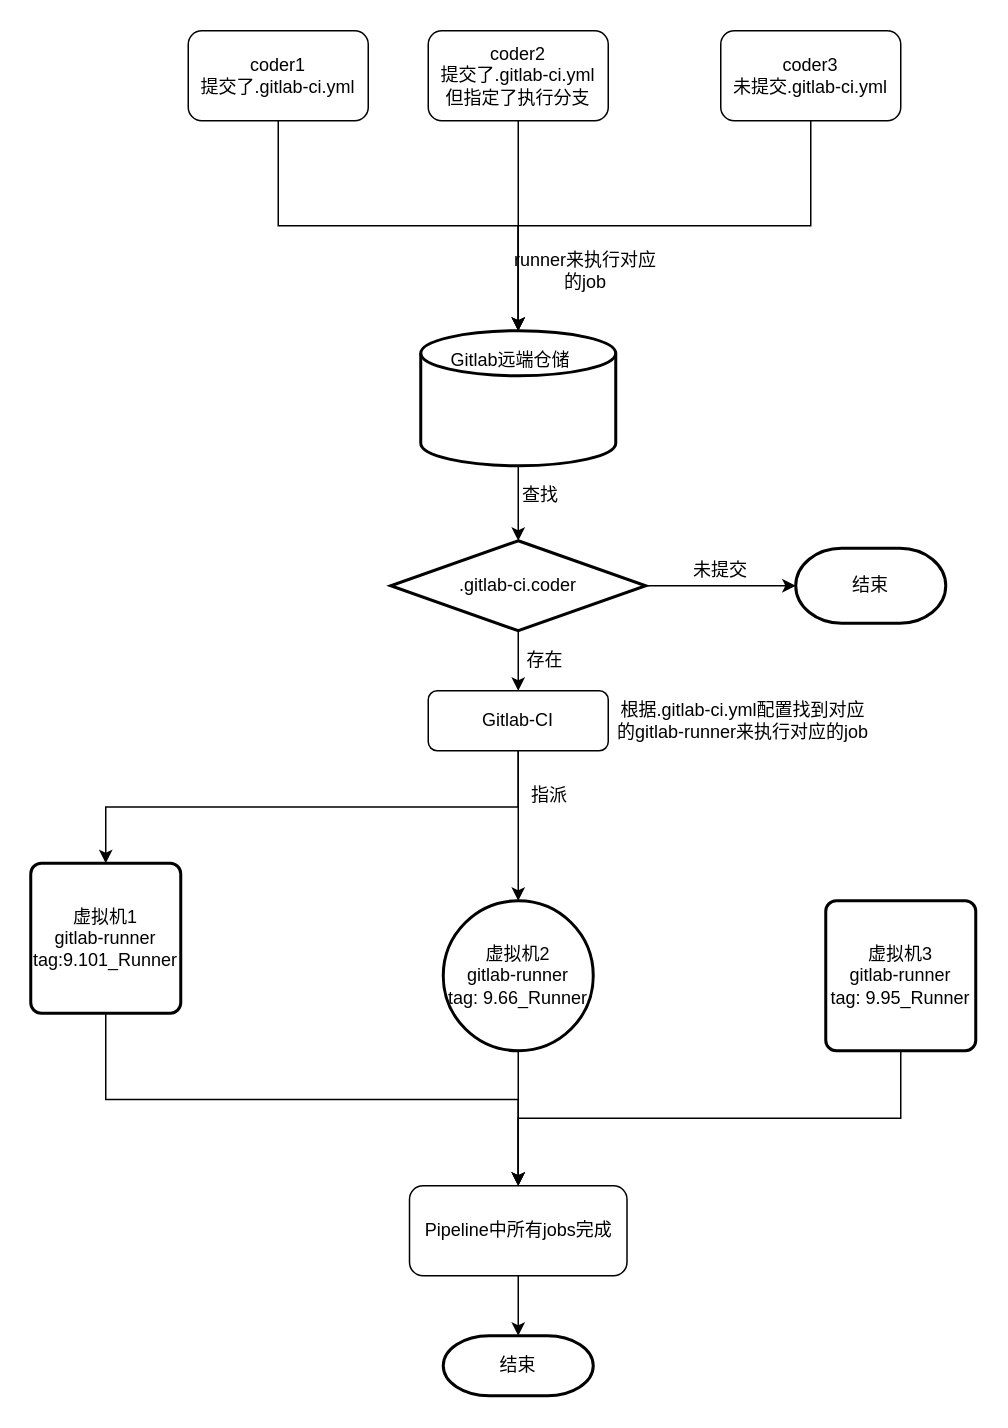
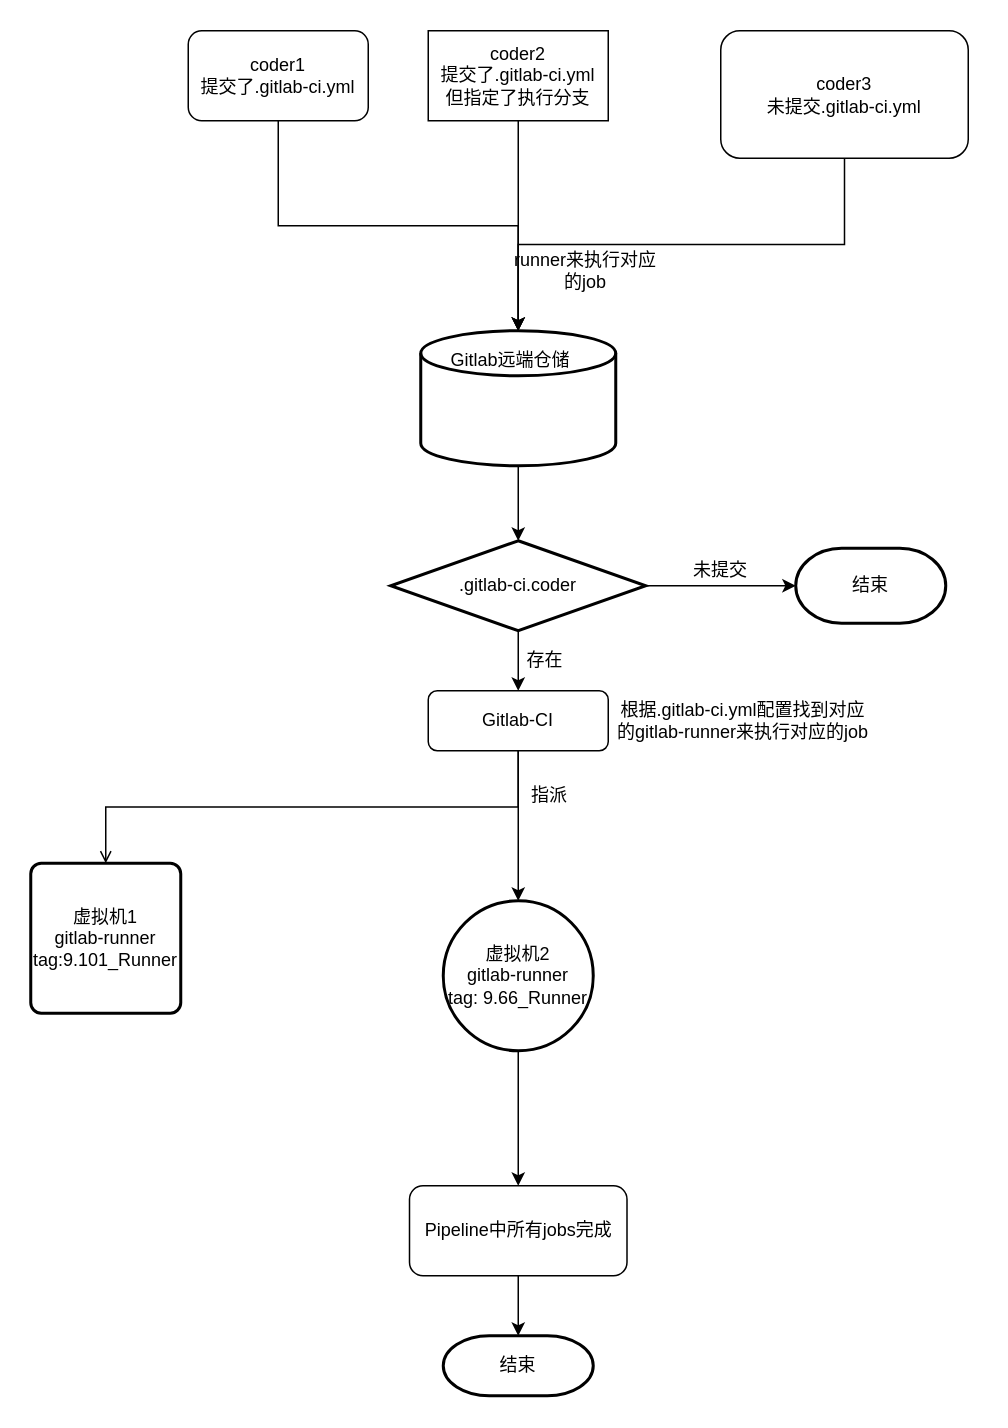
node "coder2 提交了.gitlab-ci.yml 但指定了执行分支": shape rounded rectangle -> rectangle
node "coder3 未提交.gitlab-ci.yml": size 180x90 -> 248x128
node "查找": removed
edge "Gitlab-CI" -> "虚拟机1 gitlab-runner tag:9.101_Runner": arrowhead classic -> open
node "虚拟机3 gitlab-runner tag: 9.95_Runner": removed
edge "虚拟机1 gitlab-runner tag:9.101_Runner" -> "Pipeline中所有jobs完成": removed
edge "虚拟机3 gitlab-runner tag: 9.95_Runner" -> "Pipeline中所有jobs完成": removed
